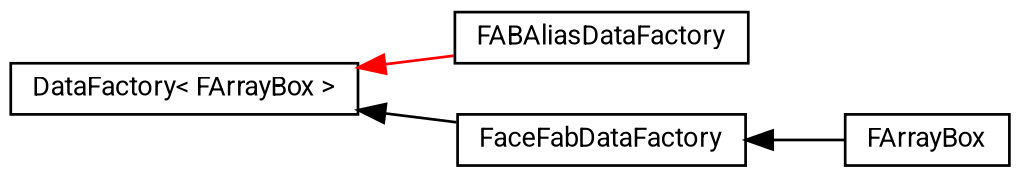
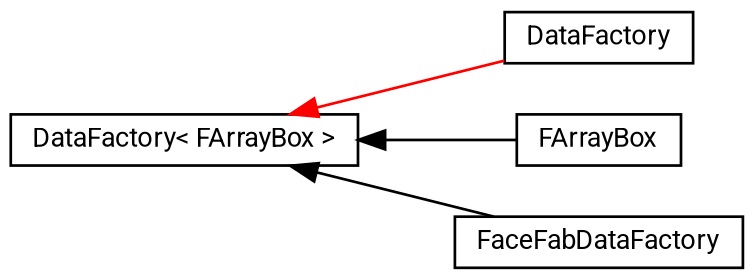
node "FABAliasDataFactory": label "FABAliasDataFactory" -> "DataFactory"
edge "FArrayBox" -> "FaceFabDataFactory": now "FArrayBox" -> "DataFactory< FArrayBox >"
